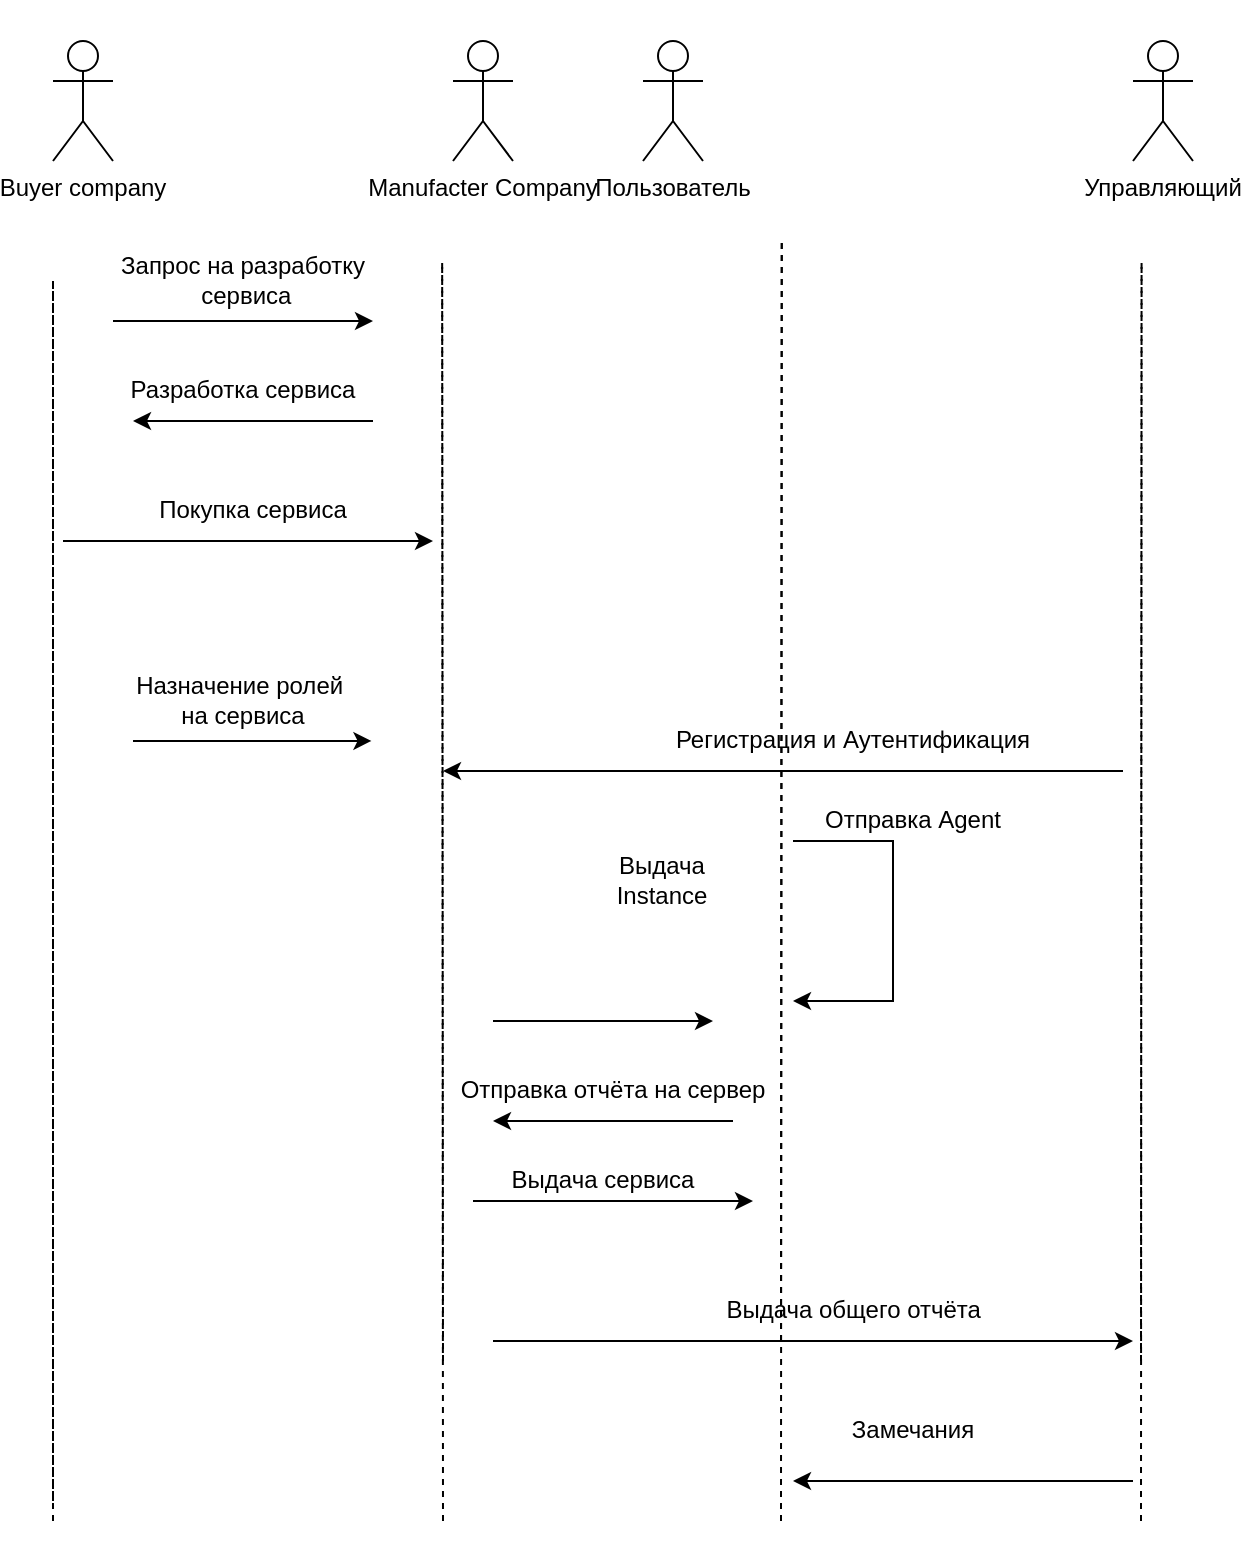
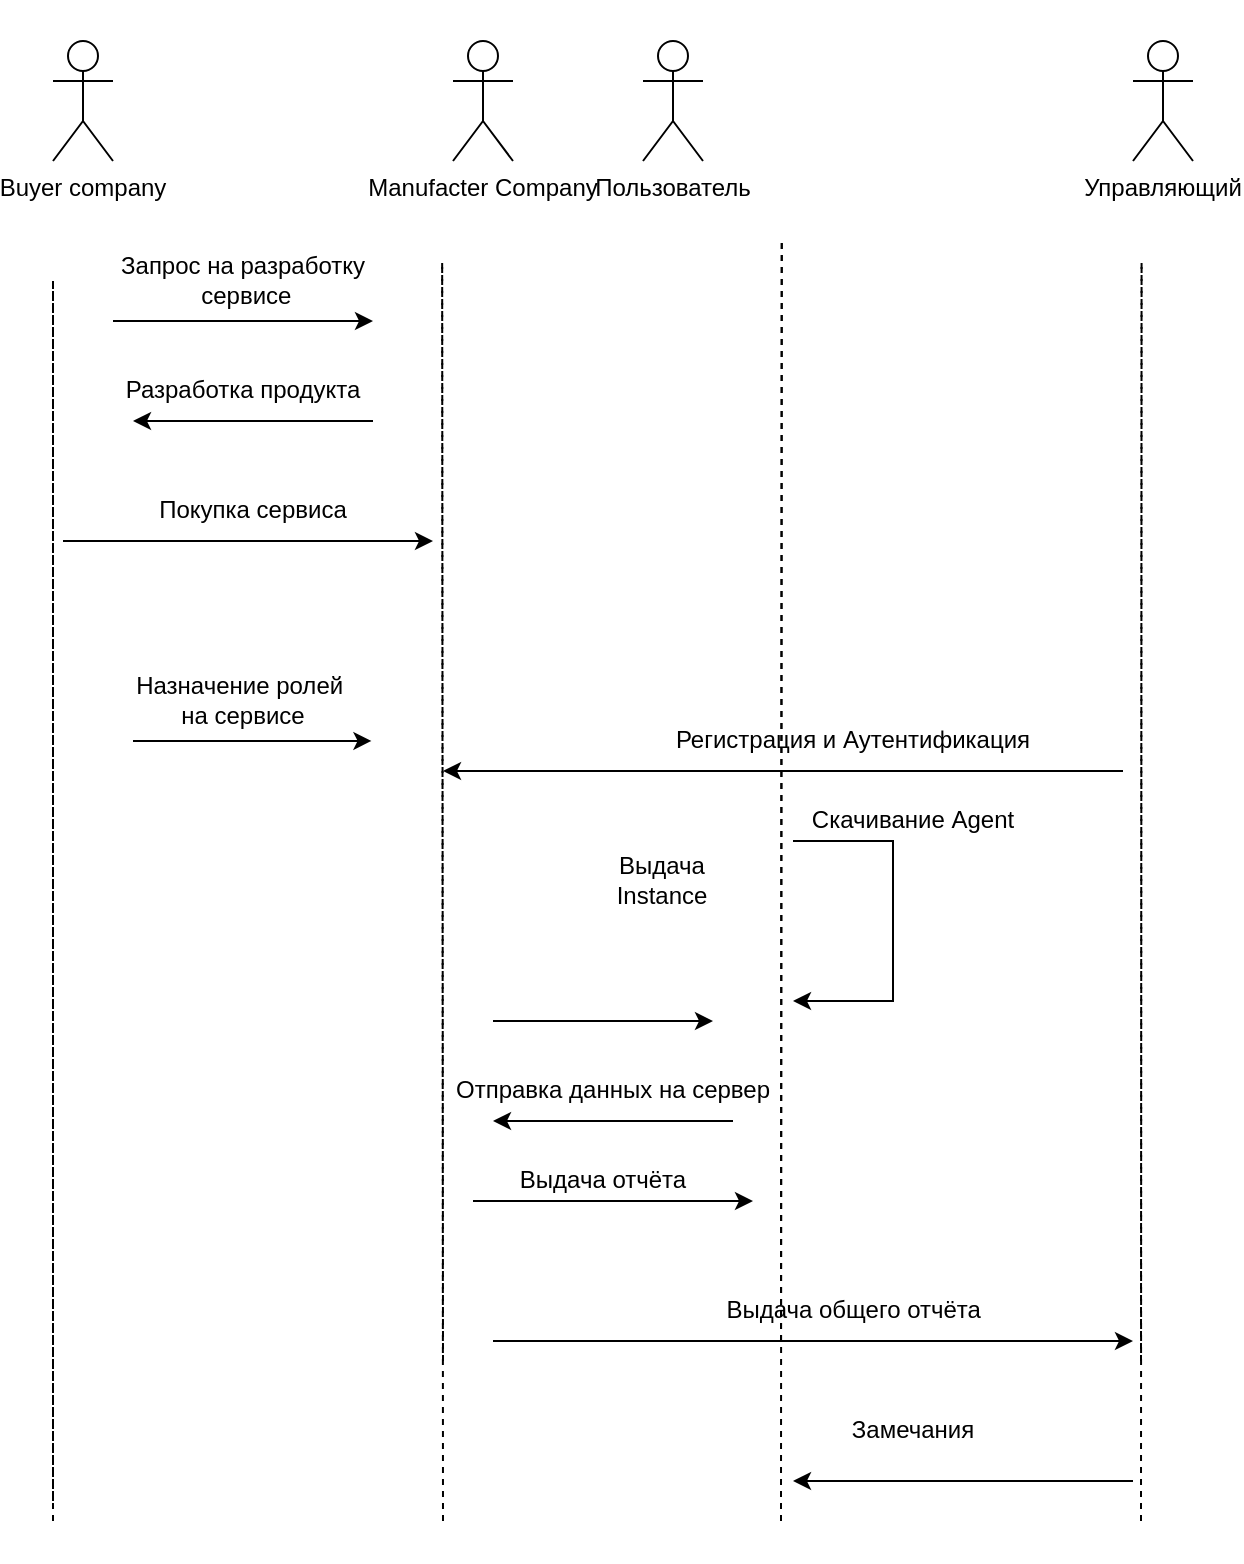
node "Запрос на разработку сервиса": label "Запрос на разработку сервиса" -> "Запрос на разработку сервисе"
node "Разработка сервиса": label "Разработка сервиса" -> "Разработка продукта"
node "Назначение ролей на сервиса": label "Назначение ролей на сервиса" -> "Назначение ролей на сервисе"
node "Отправка Agent": label "Отправка Agent" -> "Скачивание Agent"
node "Отправка отчёта на сервер": label "Отправка отчёта на сервер" -> "Отправка данных на сервер"
node "Выдача сервиса": label "Выдача сервиса" -> "Выдача отчёта"
